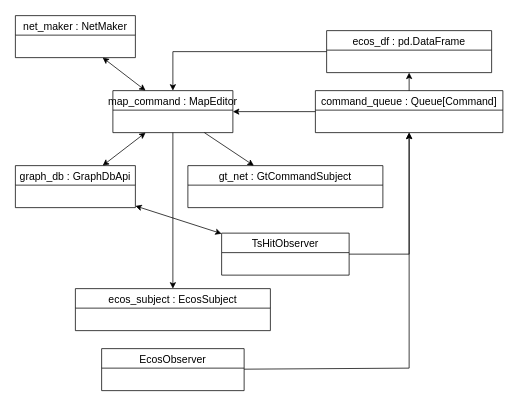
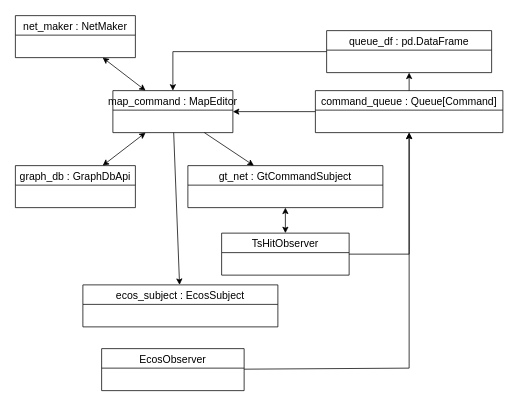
node "ecos_df : pd.DataFrame": label "ecos_df : pd.DataFrame" -> "queue_df : pd.DataFrame"
edge "graph_db : GraphDbApi" -- "TsHitObserver": now "gt_net : GtCommandSubject" -- "TsHitObserver"
node "ecos_subject : EcosSubject": moved (173, 309) -> (180, 306)
